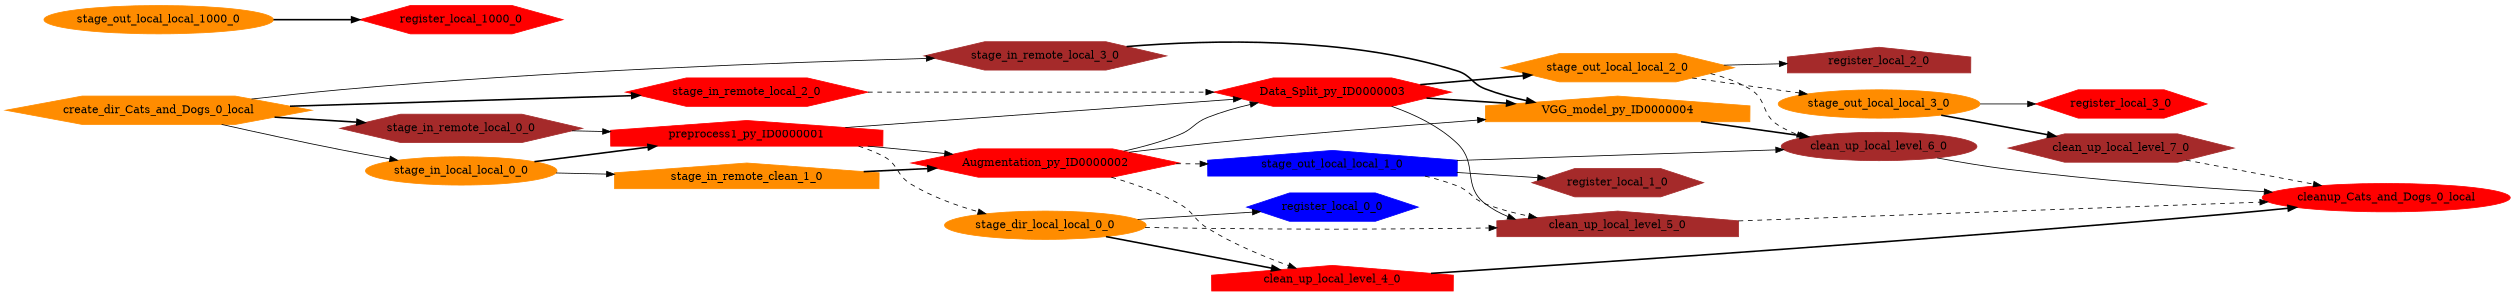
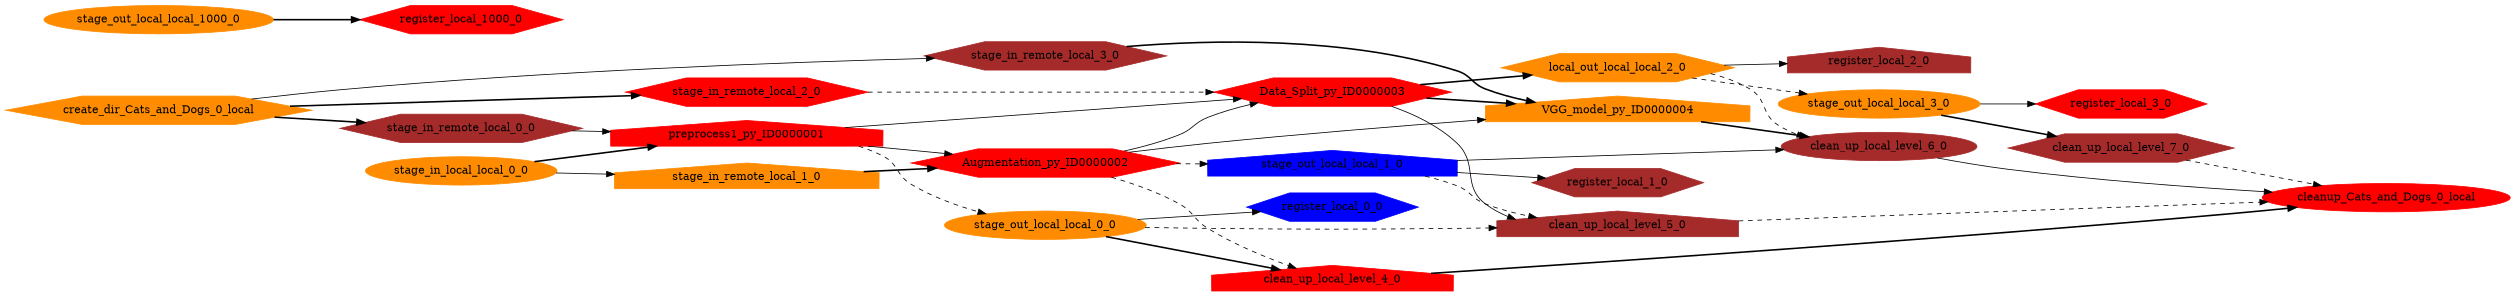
node "stage_out_local_local_2_0": label "stage_out_local_local_2_0" -> "local_out_local_local_2_0"
edge "create_dir_Cats_and_Dogs_0_local" -> "stage_in_local_local_0_0": removed
node "stage_in_remote_clean_1_0": label "stage_in_remote_clean_1_0" -> "stage_in_remote_local_1_0"
node "stage_dir_local_local_0_0": label "stage_dir_local_local_0_0" -> "stage_out_local_local_0_0"
